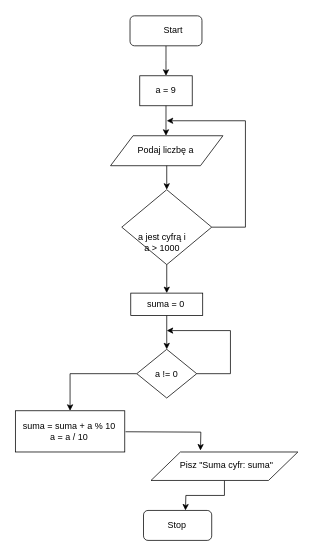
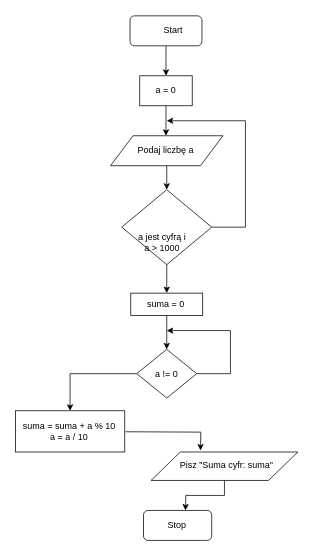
node "a = 9": label "a = 9" -> "a = 0"
